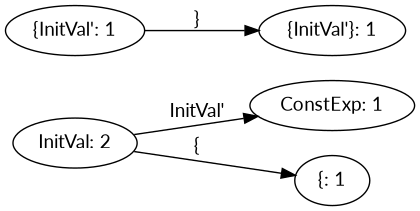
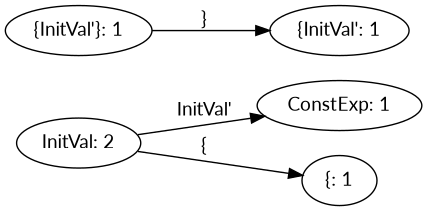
edge "{InitVal': 1" -> "{InitVal'}: 1": reversed
